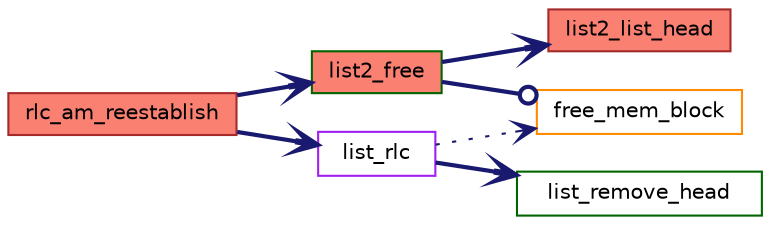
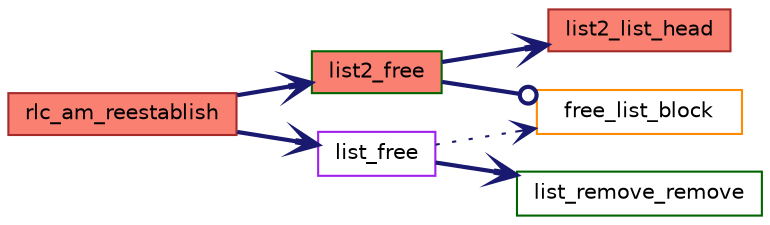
node "free_mem_block": label "free_mem_block" -> "free_list_block"
node "list_rlc": label "list_rlc" -> "list_free"
node "list_remove_head": label "list_remove_head" -> "list_remove_remove"
